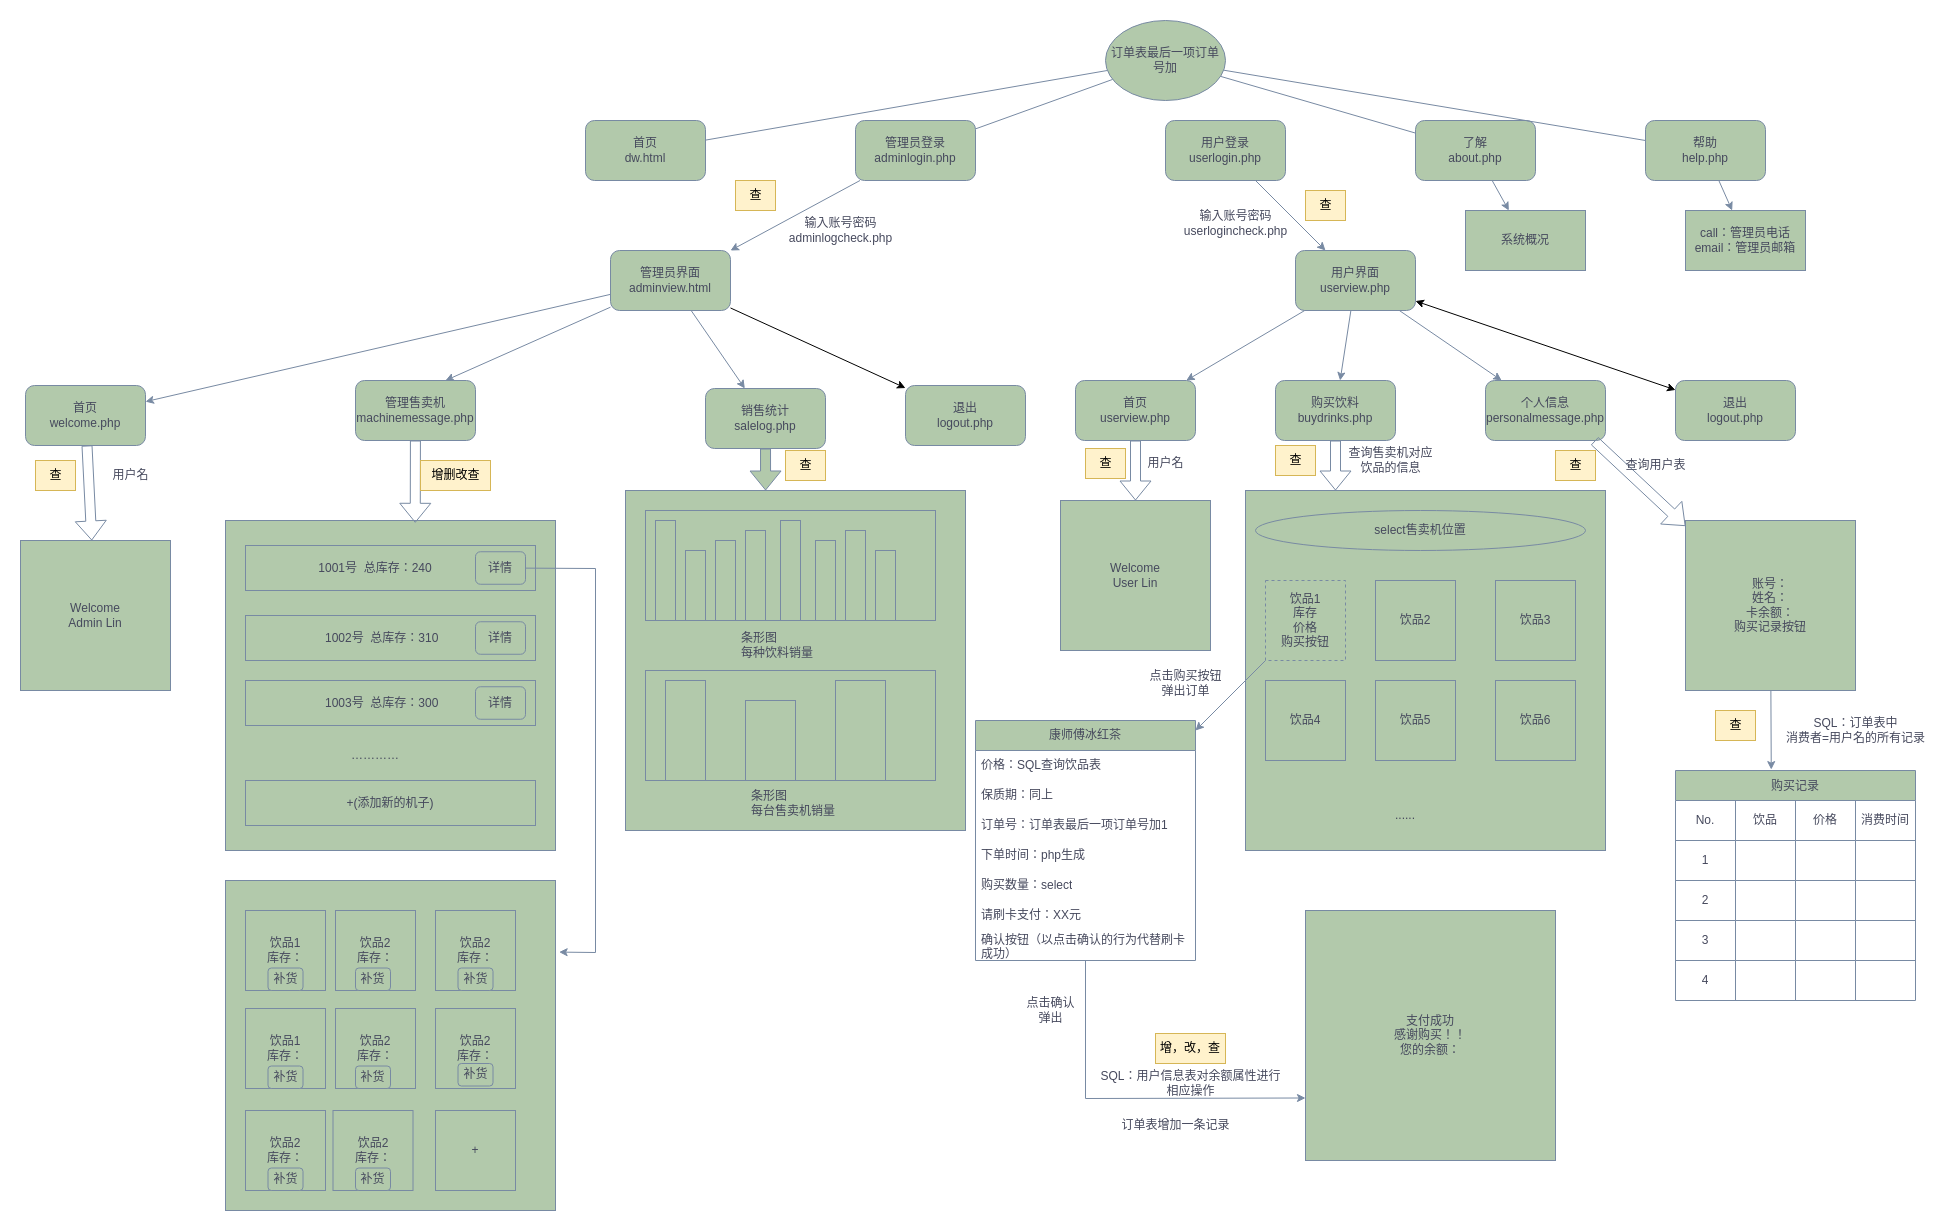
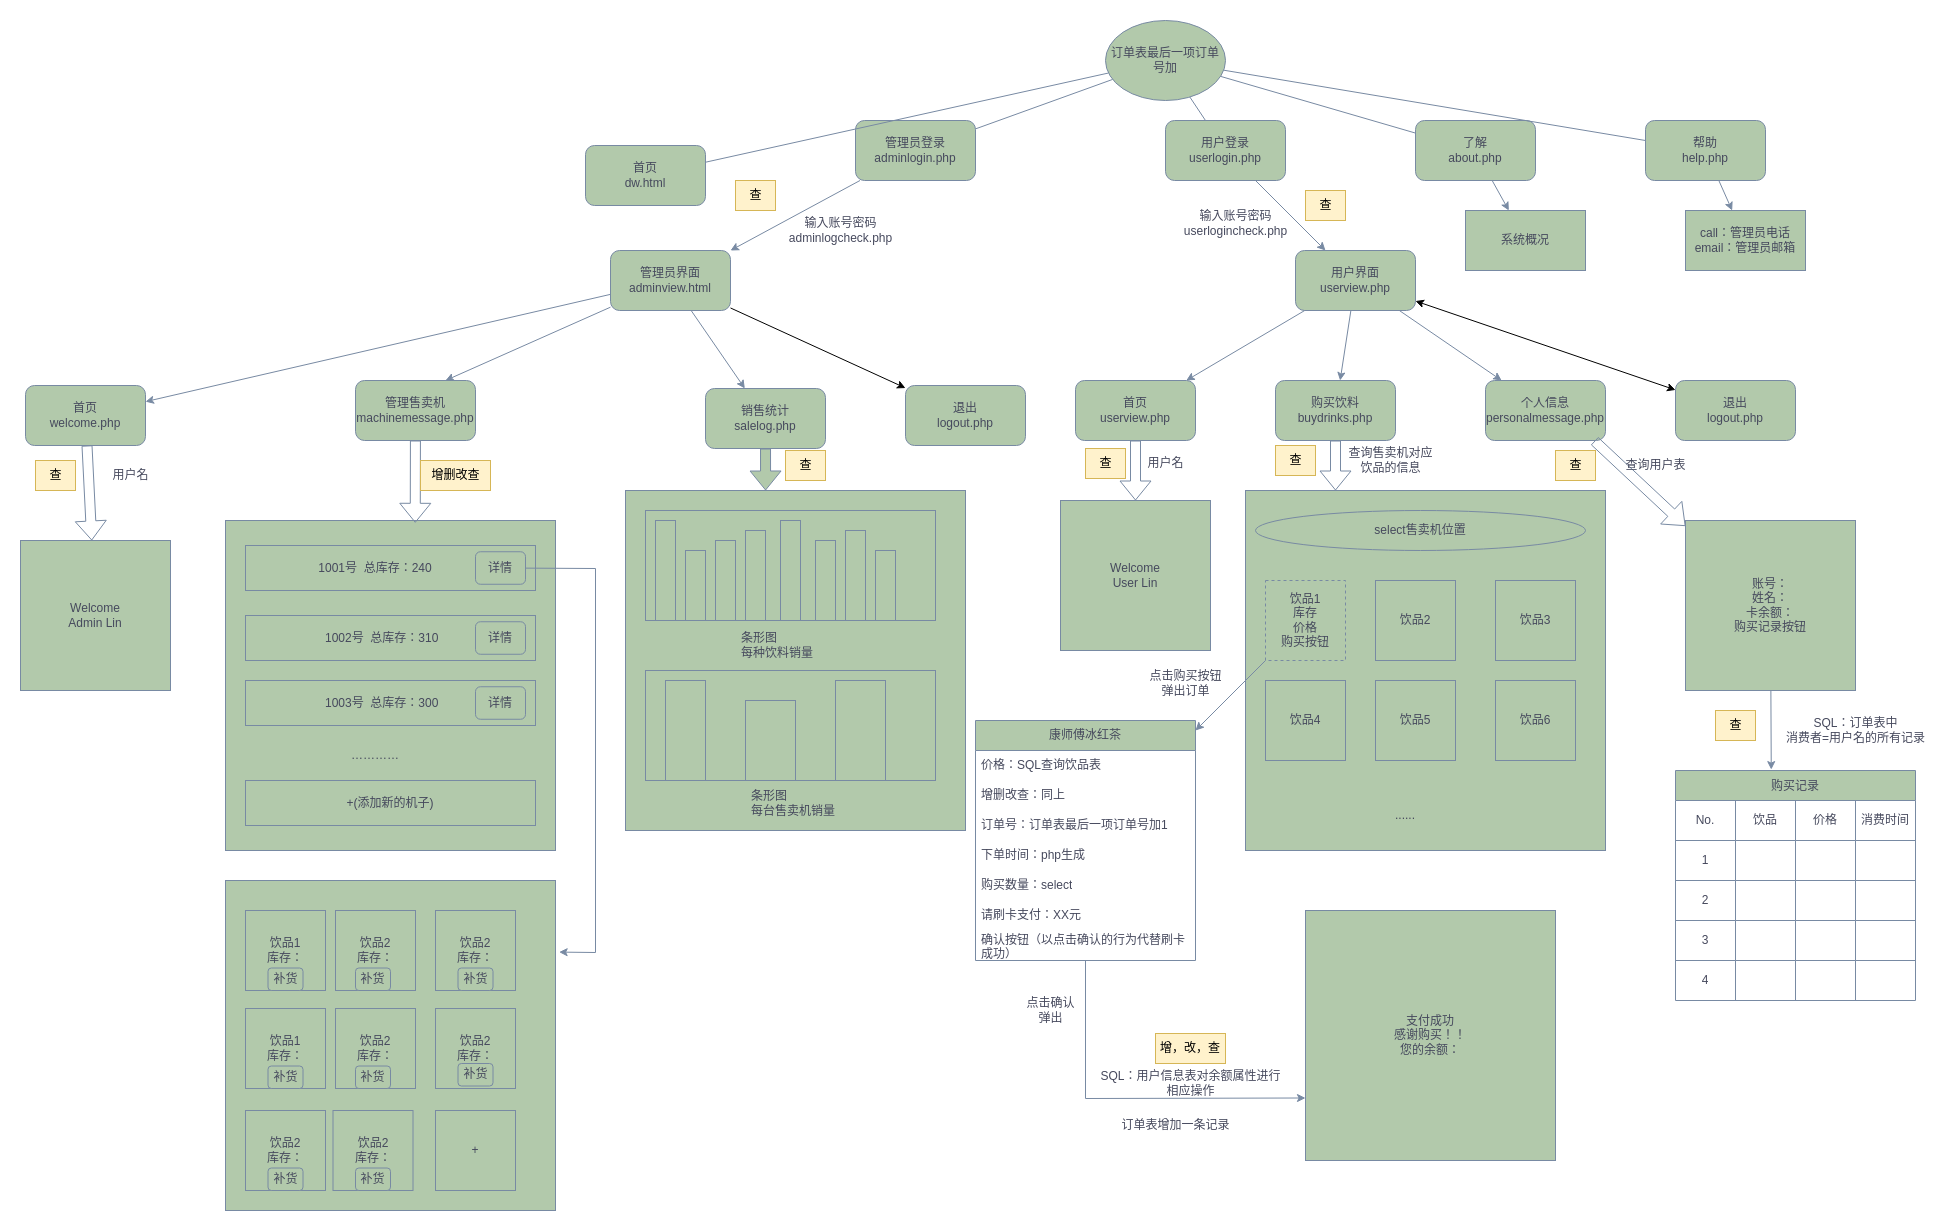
edge "订单表最后一项订单号加" -- "用户登录 userlogin.php": added
node "首页 dw.html": moved (646, 151) -> (646, 176)
node "保质期：同上": label "保质期：同上" -> "增删改查：同上"
